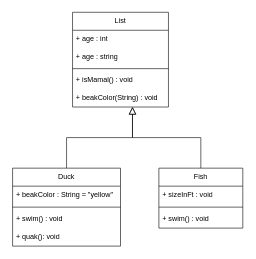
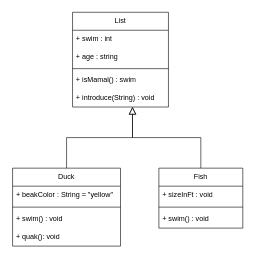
node "+ age : int": label "+ age : int" -> "+ swim : int"
node "+ isMamal() : void": label "+ isMamal() : void" -> "+ isMamal() : swim"
node "+ beakColor(String) : void": label "+ beakColor(String) : void" -> "+ introduce(String) : void"
